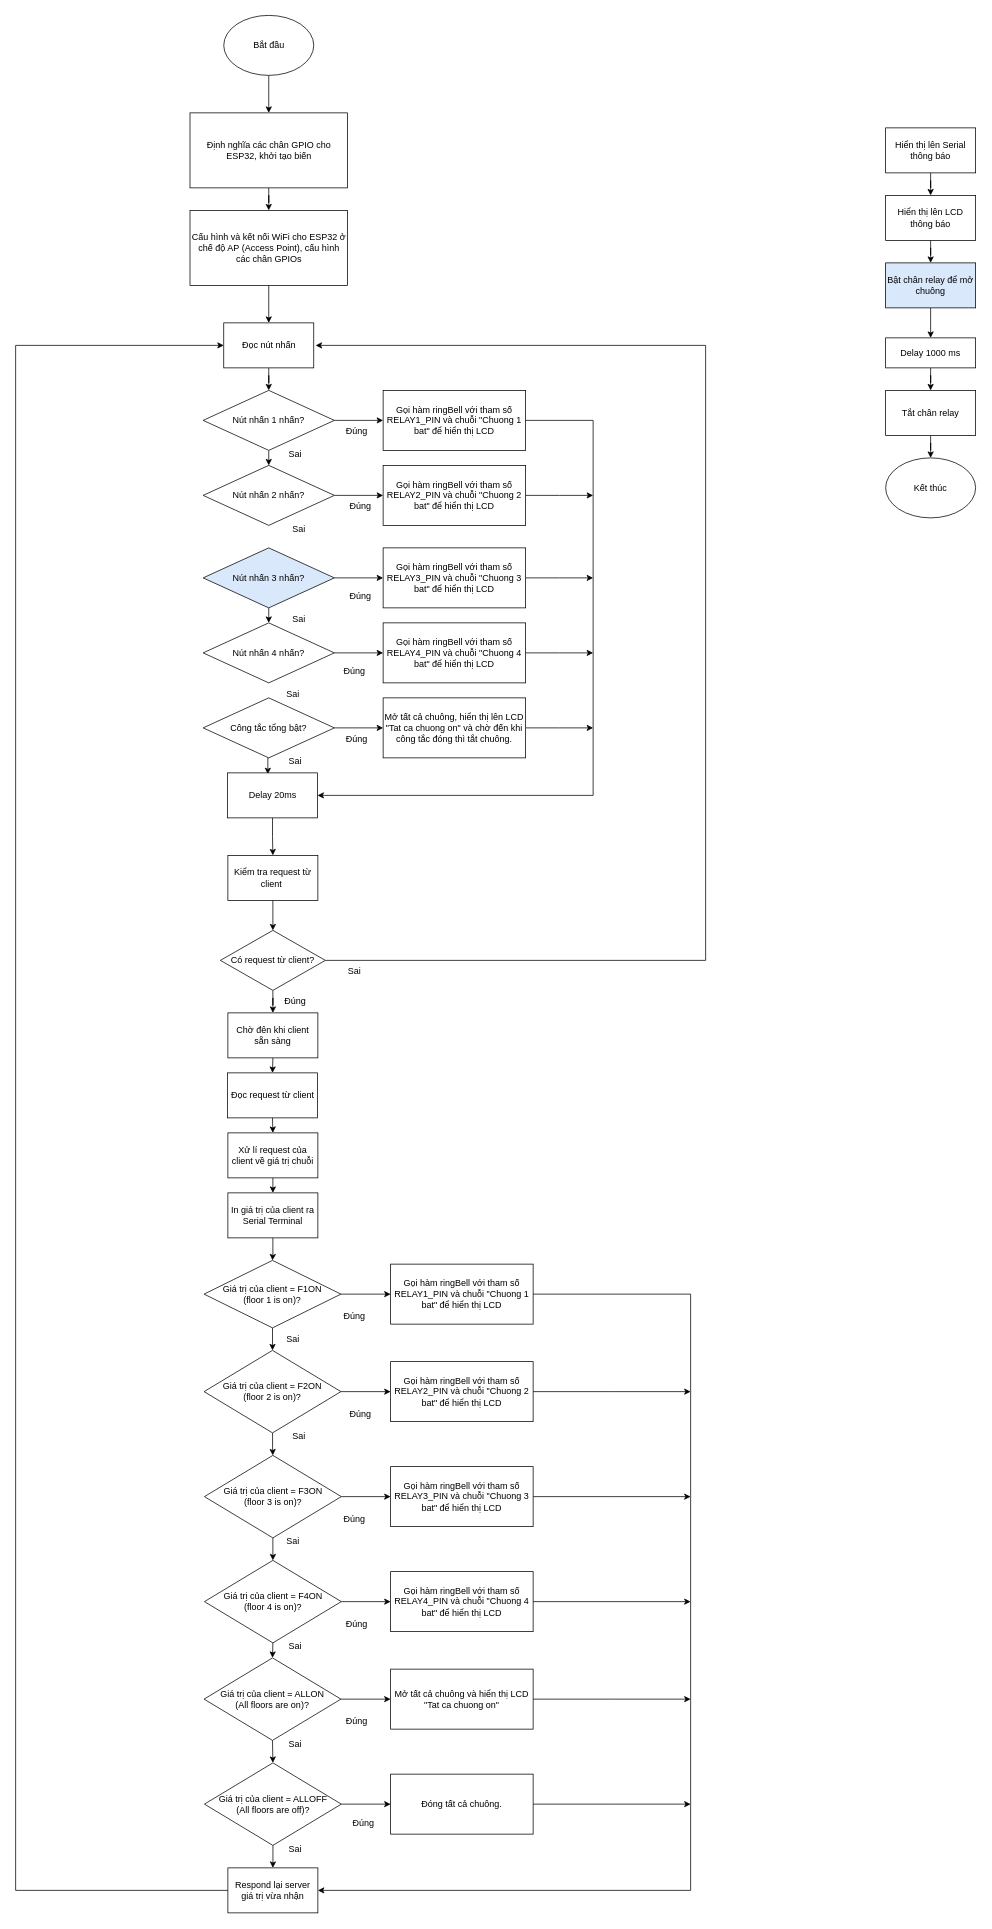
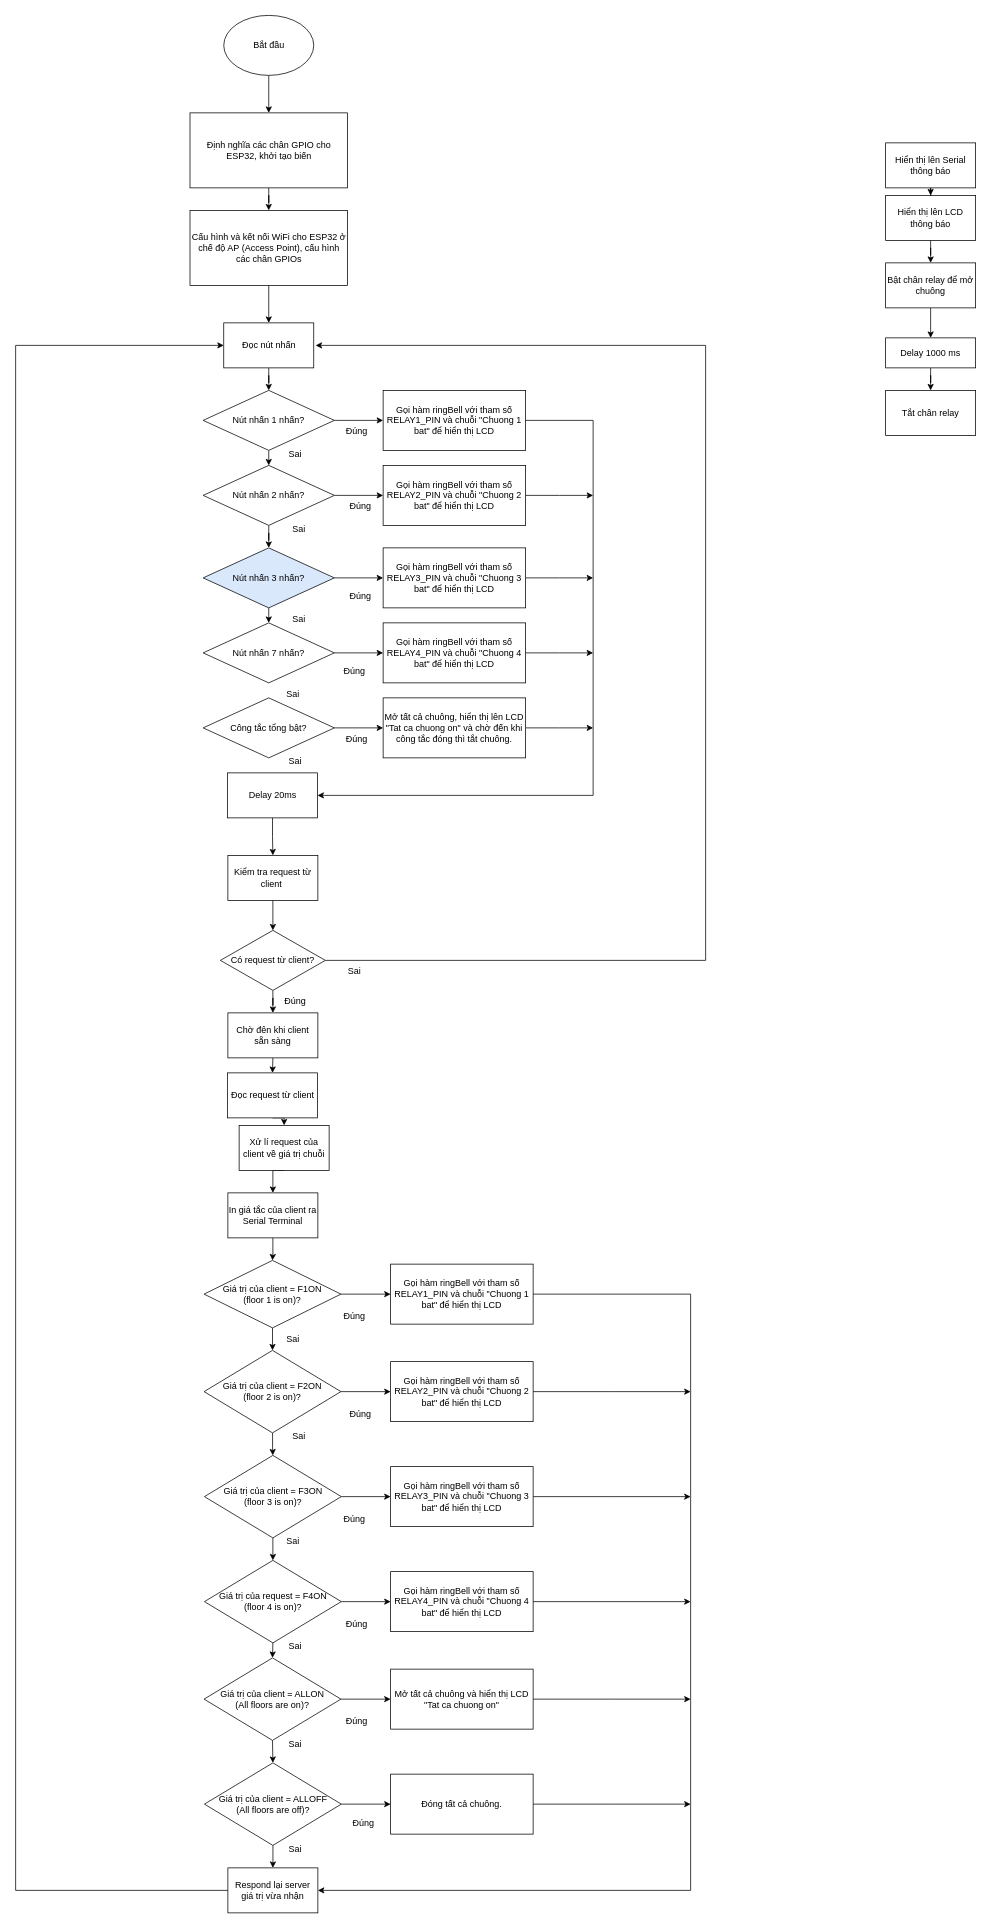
node "Hiển thị lên Serial thông báo": moved (930, 150) -> (930, 165)
node "Bật chân relay để mở chuông": fillcolor #dae8fc -> #ffffff
edge "Tắt chân relay" -> "Kết thúc": removed
node "Kết thúc": removed
edge "Nút nhấn 2 nhấn?" -> "Nút nhấn 3 nhấn?": added
node "Nút nhấn 4 nhấn?": label "Nút nhấn 4 nhấn?" -> "Nút nhấn 7 nhấn?"
edge "Công tắc tổng bật?" -> "Delay 20ms": removed
node "Xử lí request của client về giá trị chuỗi": moved (273, 1155) -> (284, 1148)
node "In giá trị của client ra Serial Terminal": label "In giá trị của client ra Serial Terminal" -> "In giá tắc của client ra Serial Terminal"
node "Giá trị của client = F4ON (floor 4 is on)?": label "Giá trị của client = F4ON (floor 4 is on)?" -> "Giá trị của request = F4ON (floor 4 is on)?"
